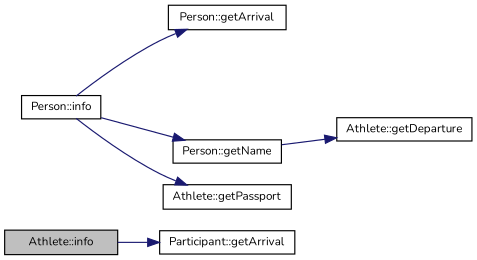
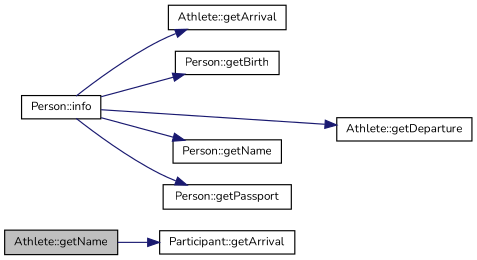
node "Person::getArrival": label "Person::getArrival" -> "Athlete::getArrival"
node "Person::getBirth": added
edge "Person::getName" -> "Athlete::getDeparture": now "Person::info" -> "Athlete::getDeparture"
node "Athlete::getPassport": label "Athlete::getPassport" -> "Person::getPassport"
node "Athlete::info": label "Athlete::info" -> "Athlete::getName"
